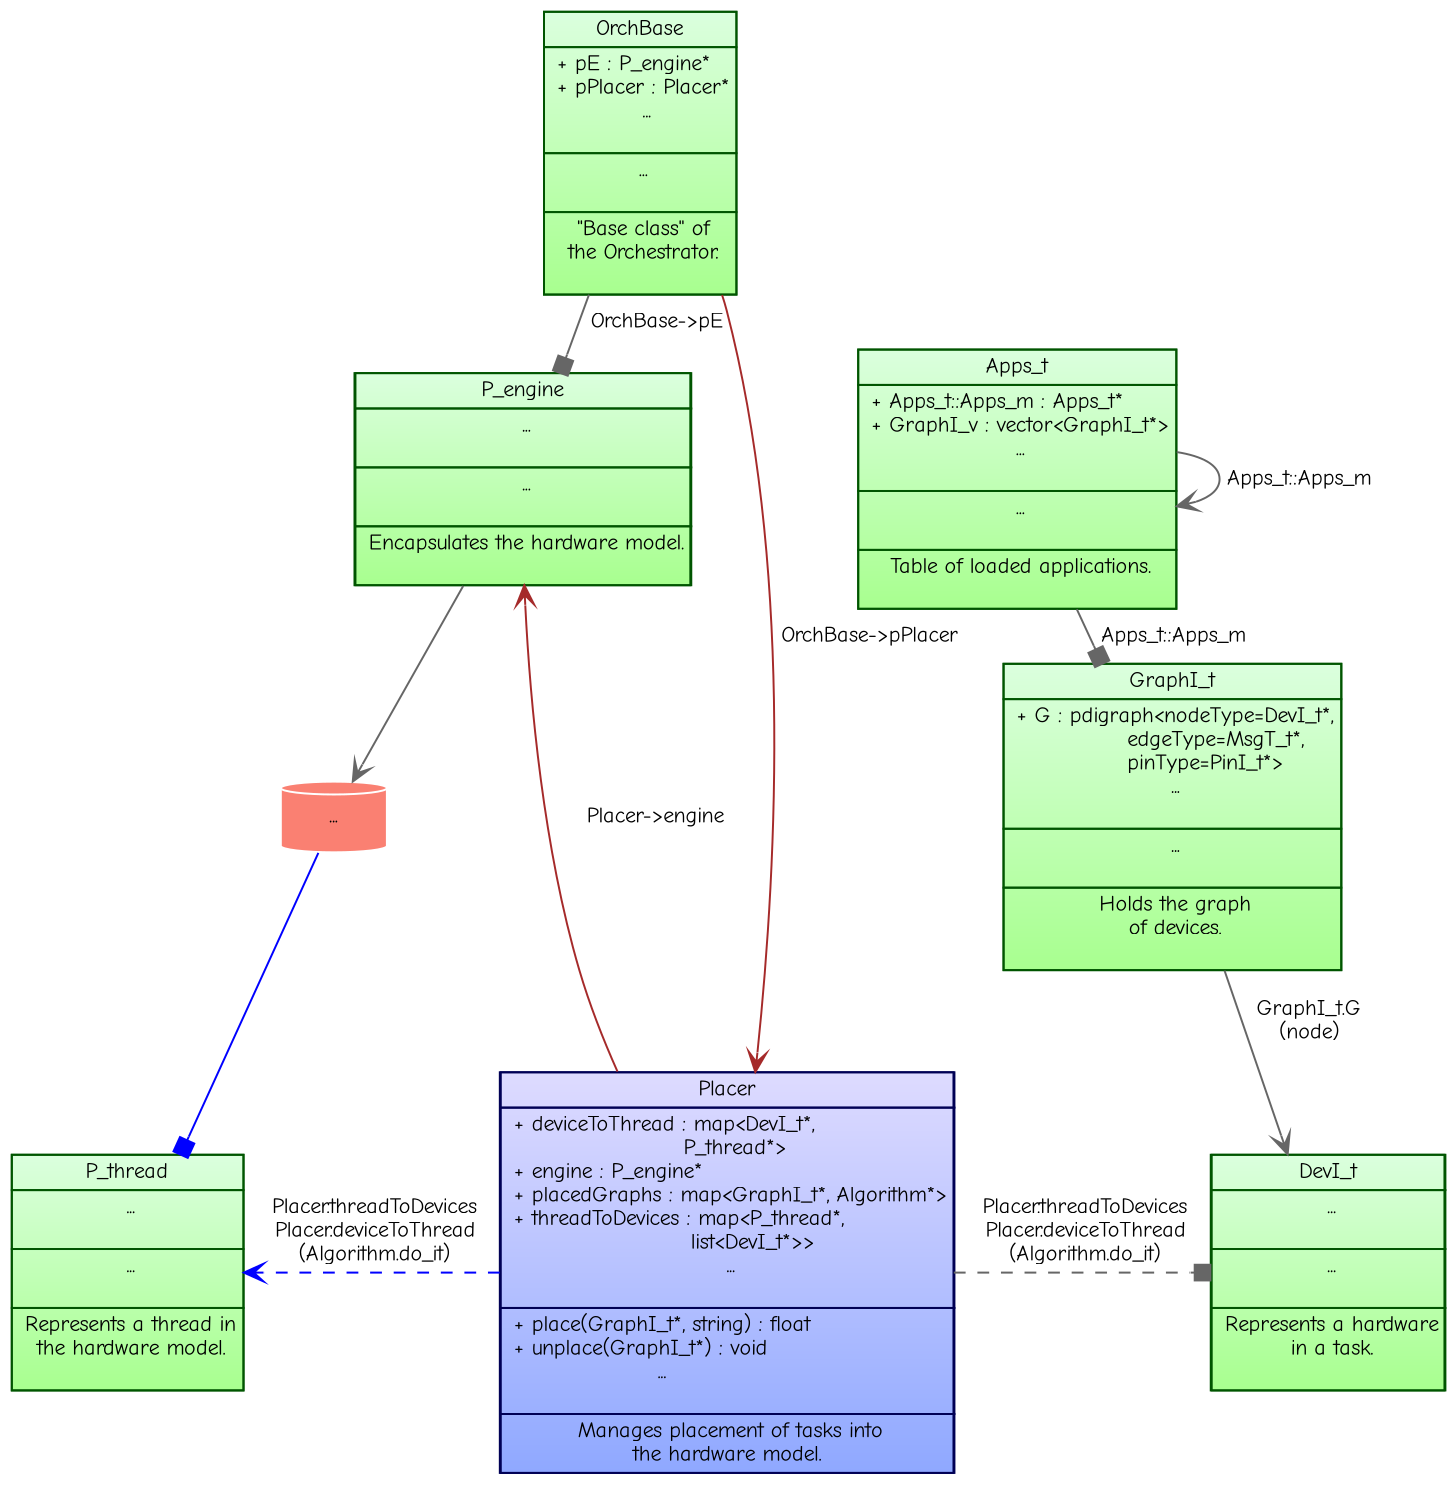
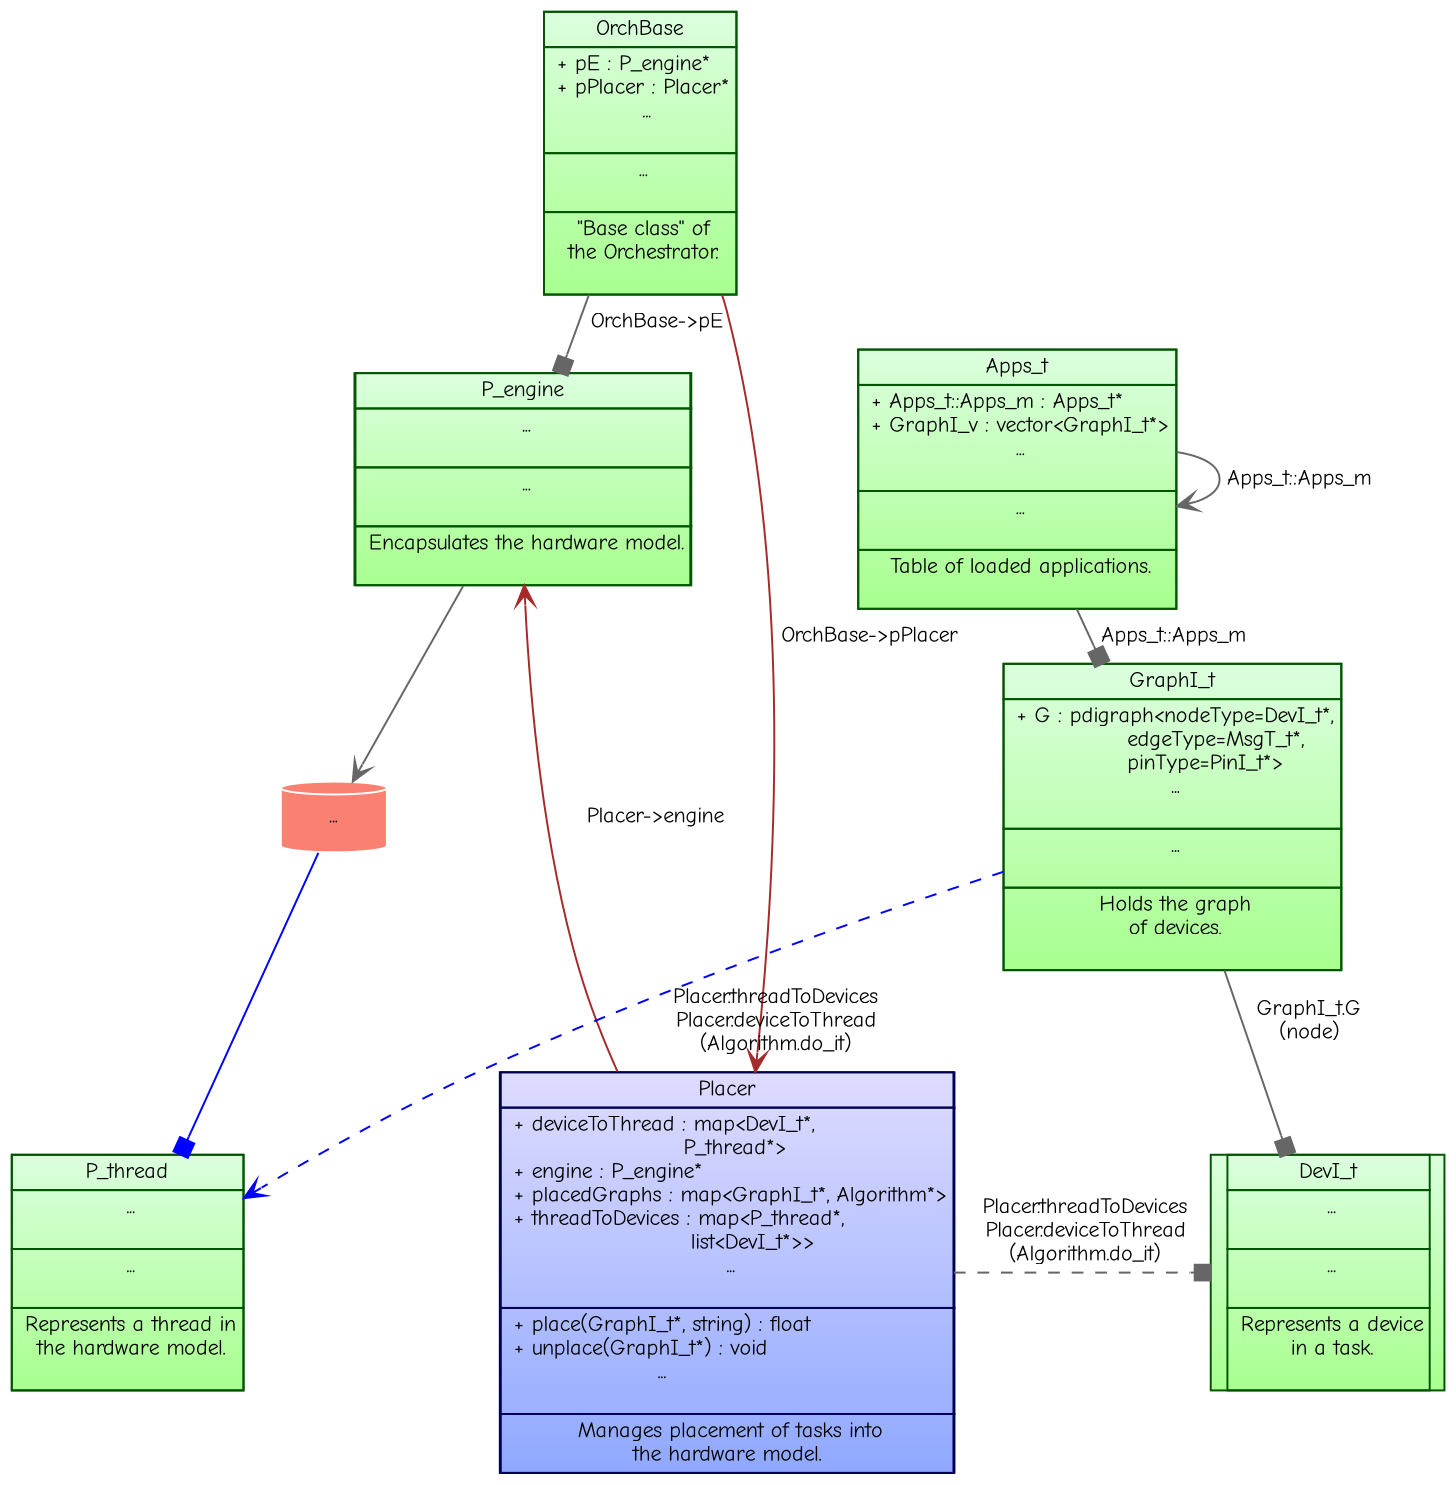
edge "GraphI_t" -> "DevI_t": arrowhead vee -> box
edge "Placer" -> "P_thread": now "GraphI_t" -> "P_thread"
node "DevI_t": text "Represents a hardware" -> "Represents a device"
